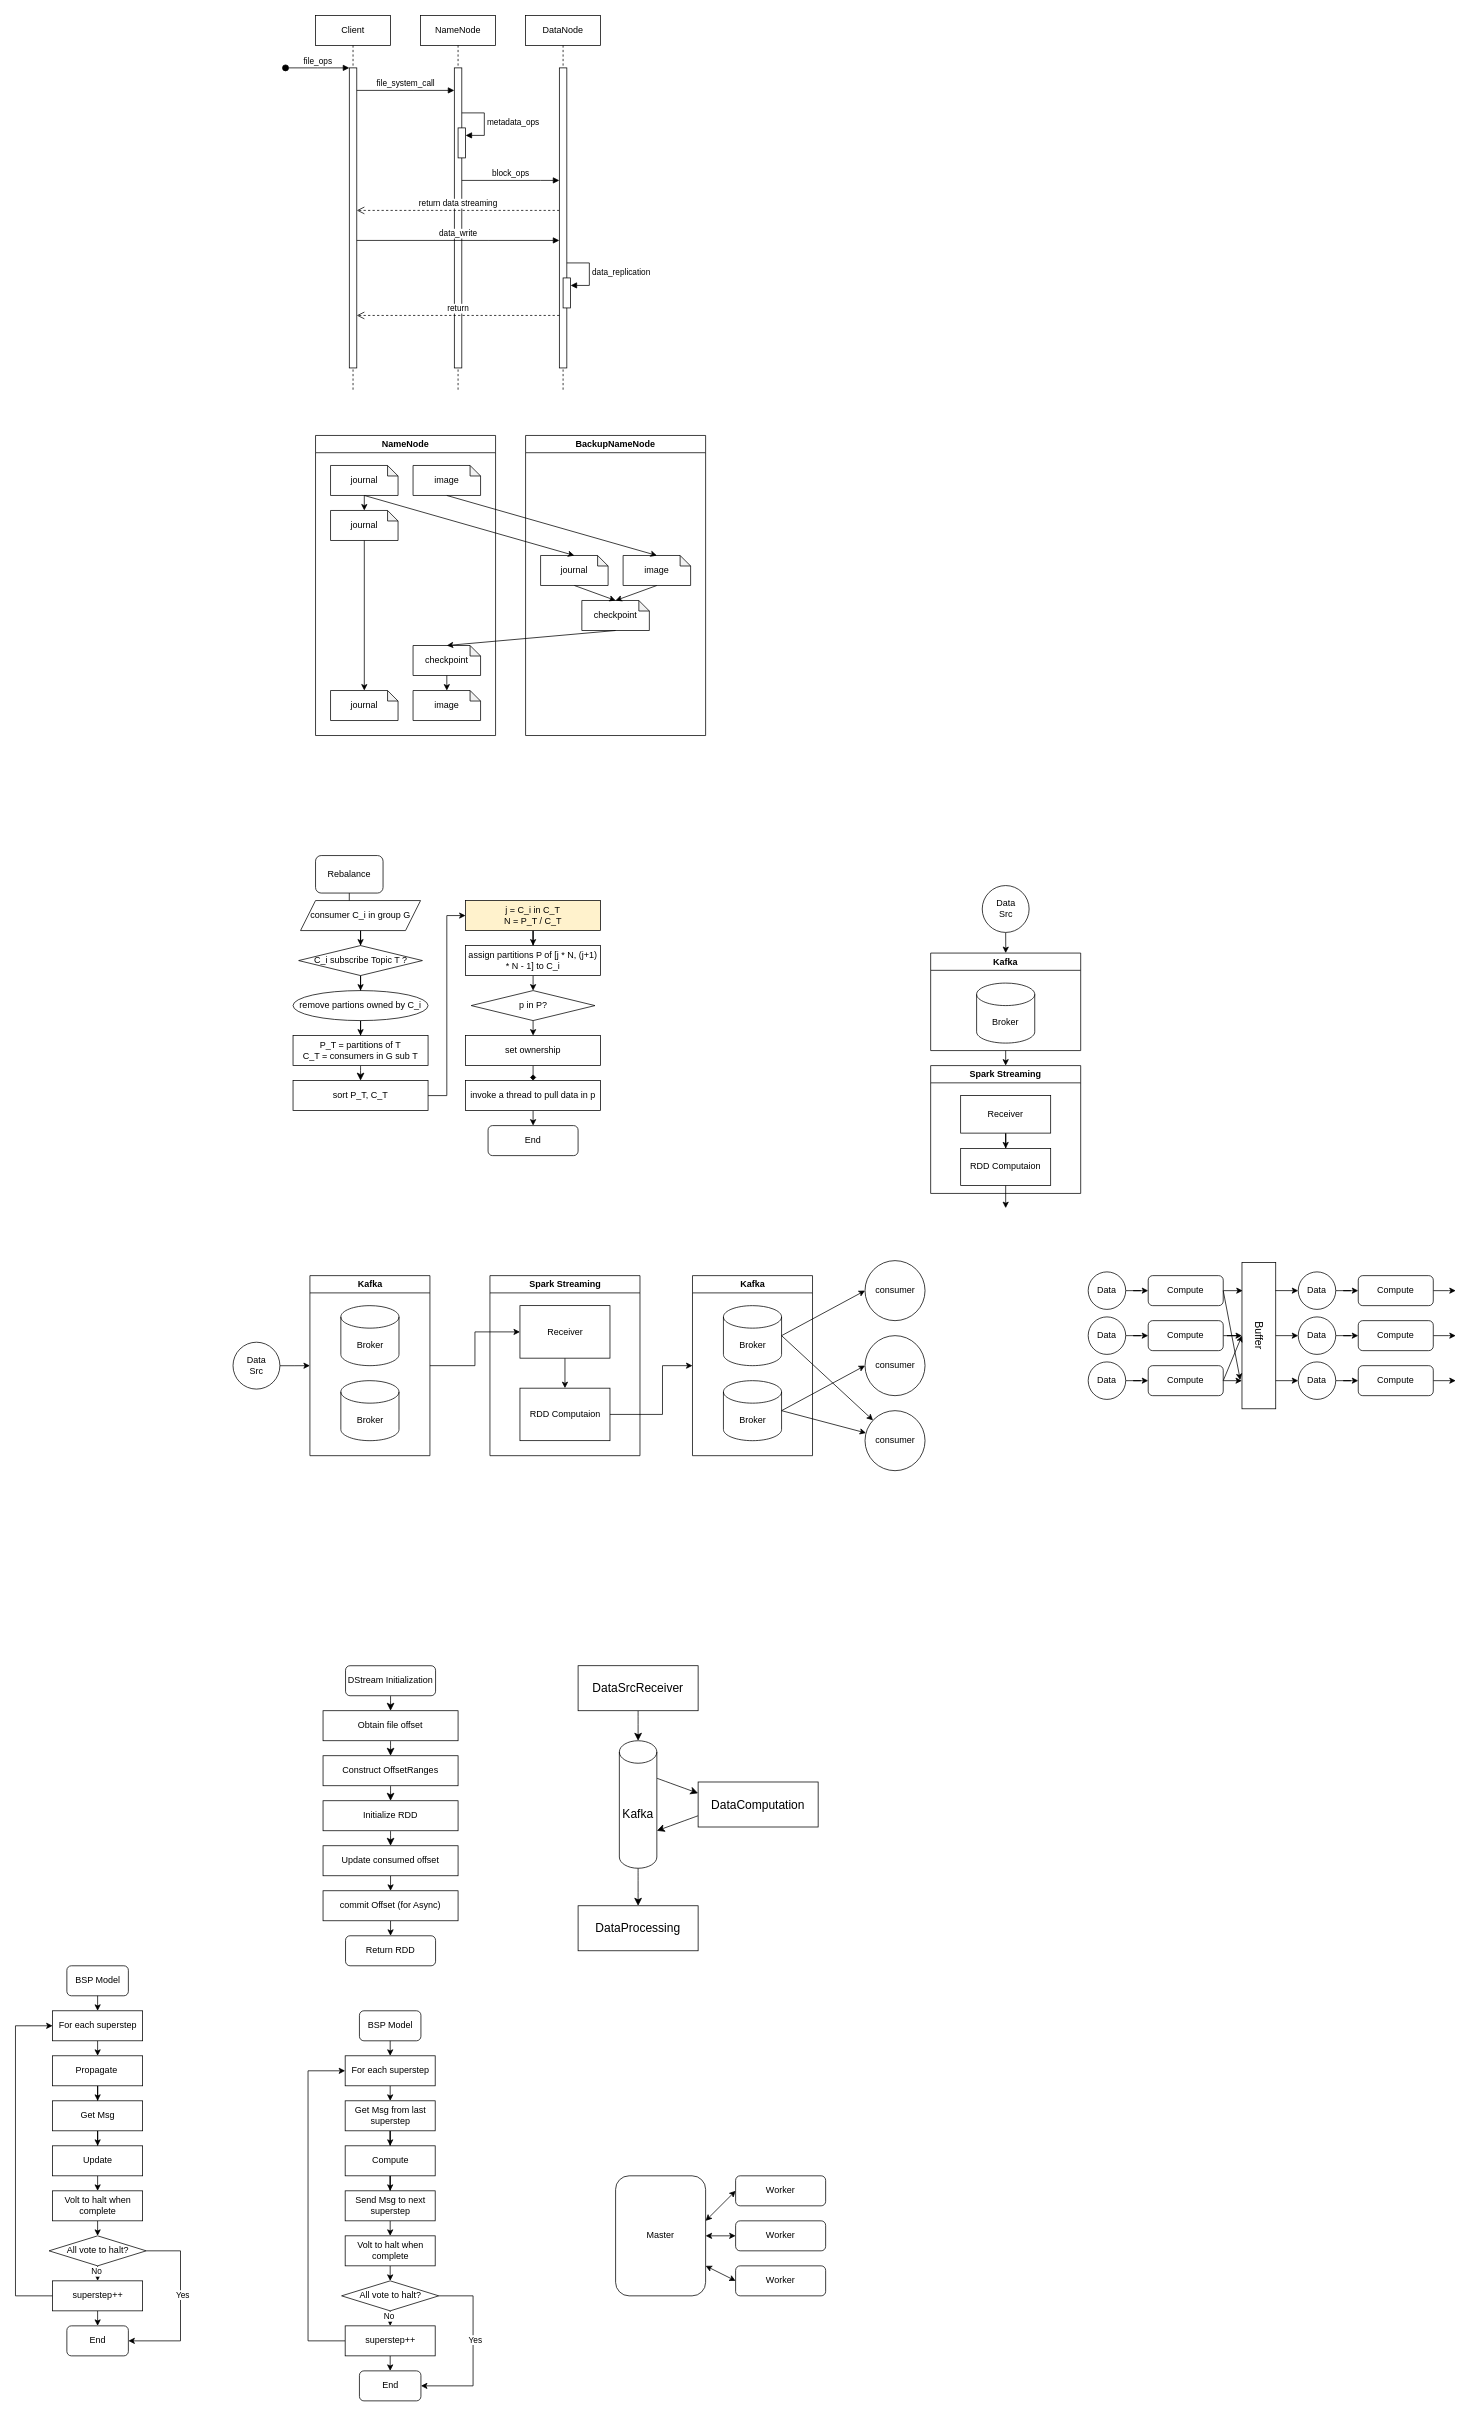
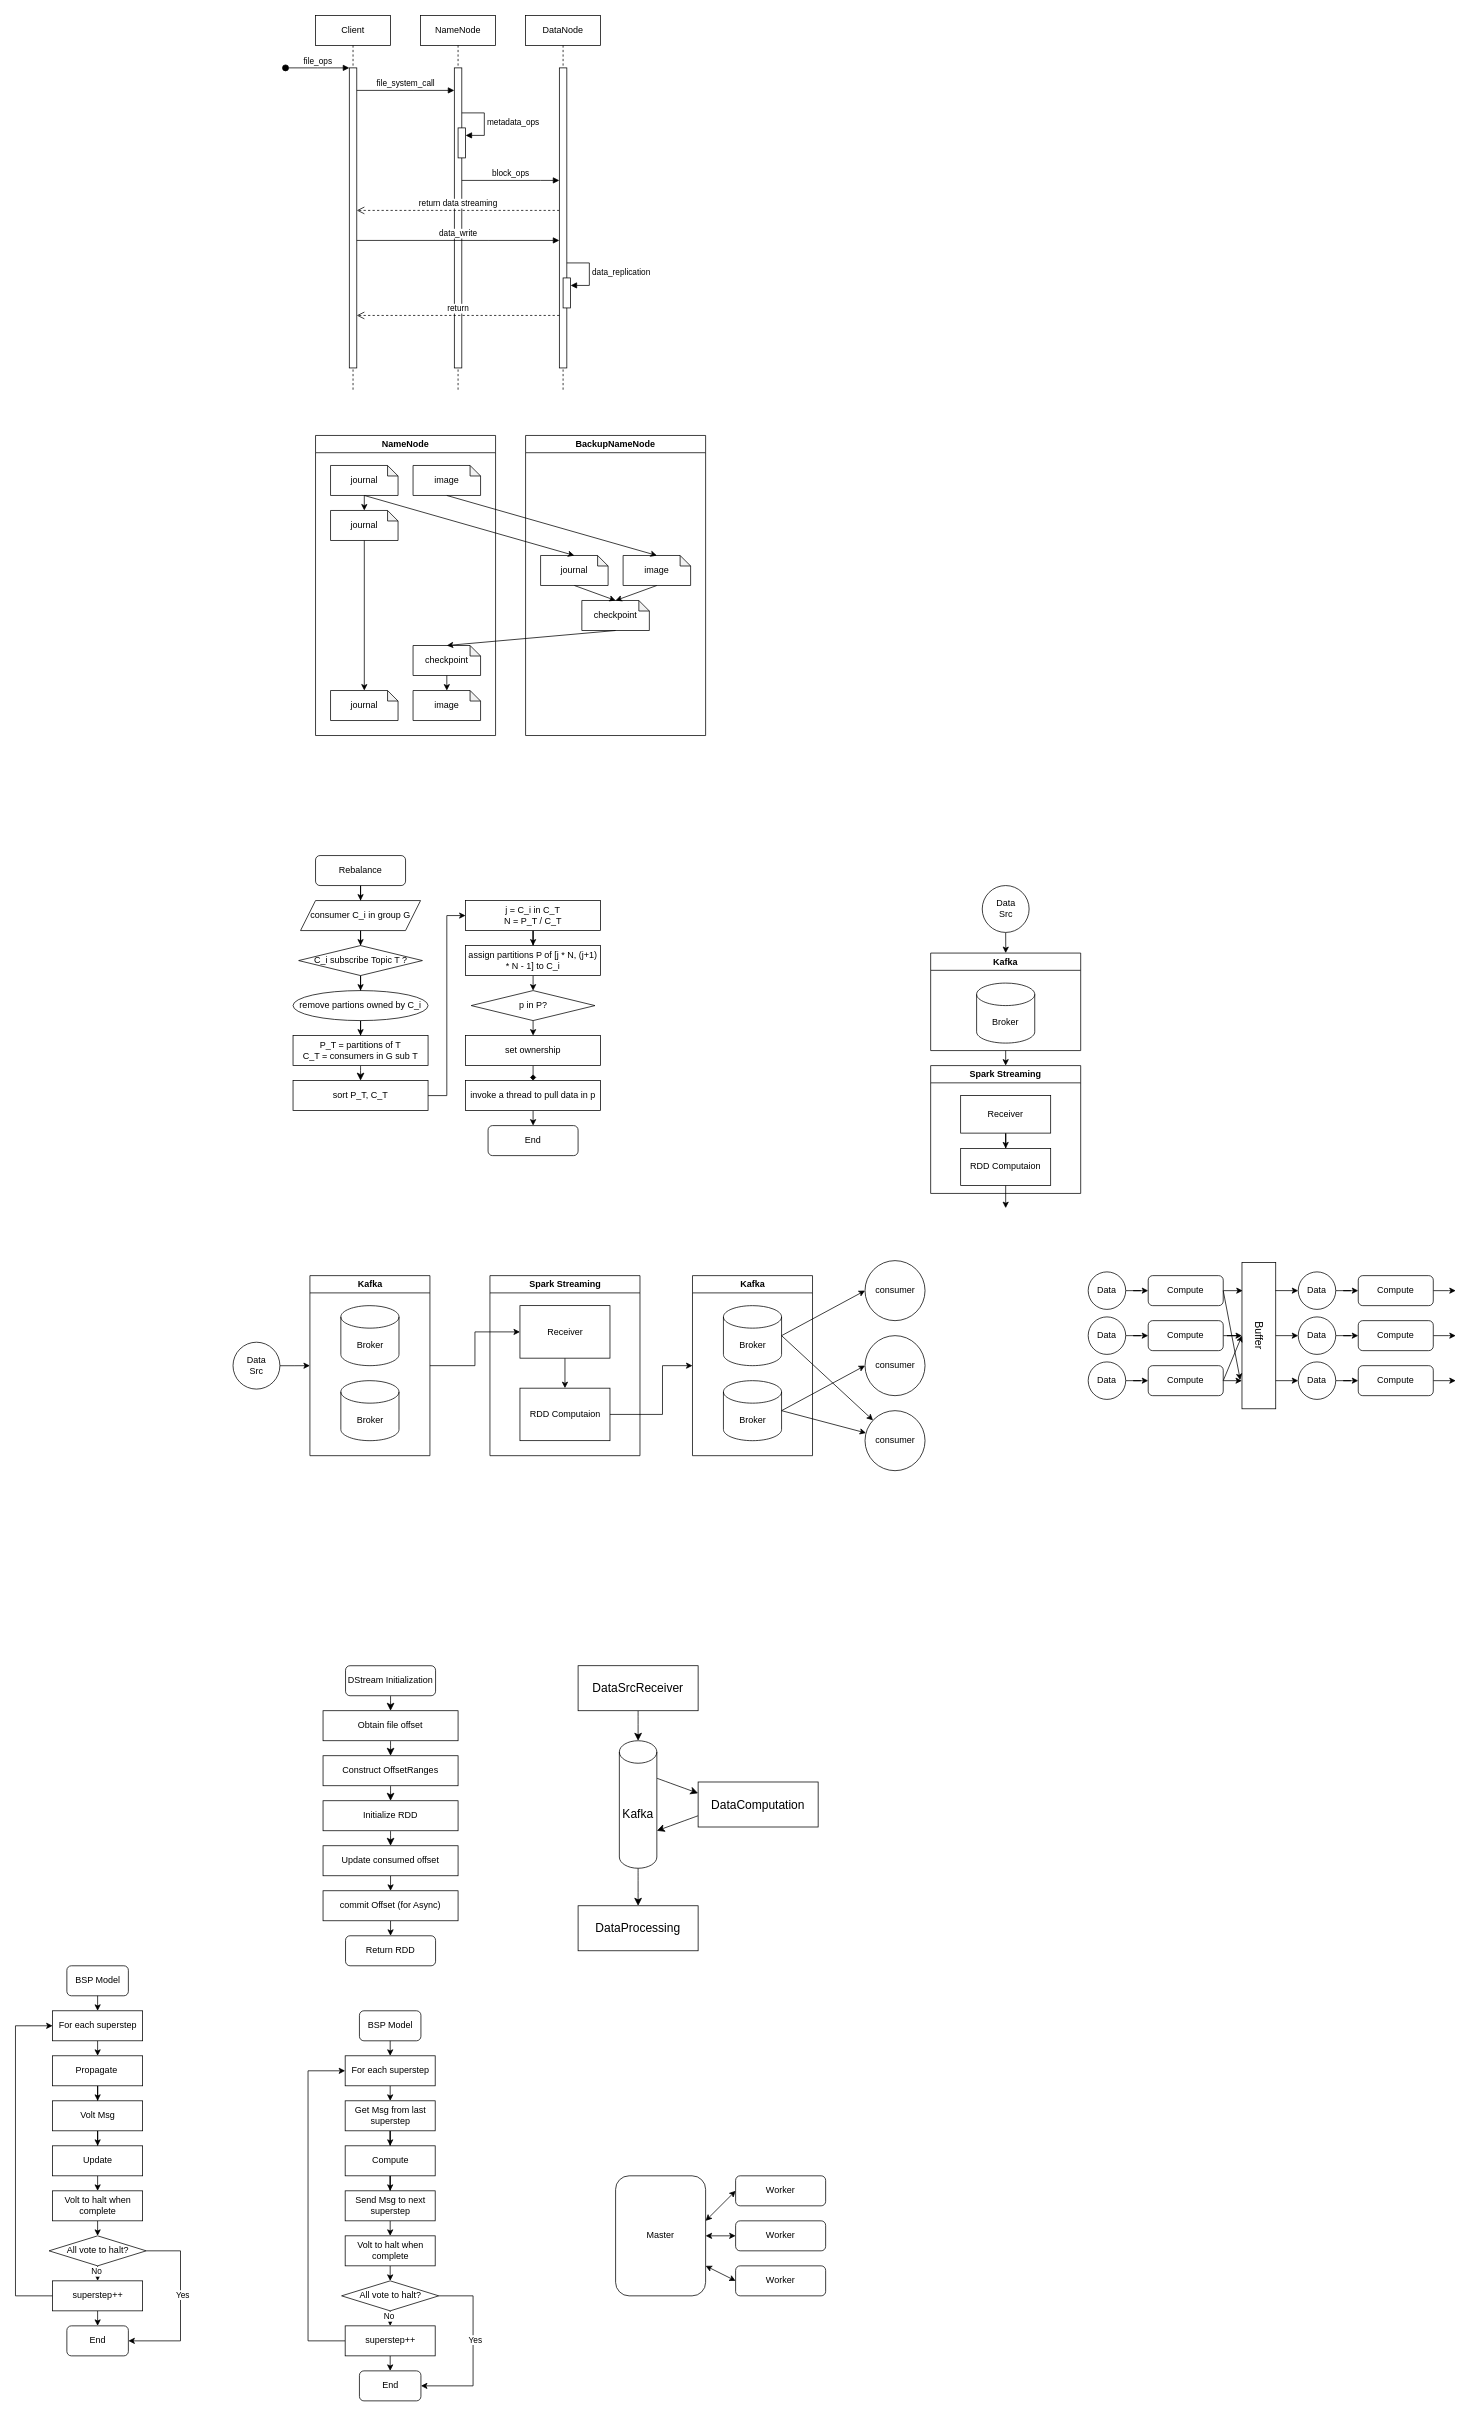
node "Rebalance": size 68x38 -> 90x30
node "j = C_i in C_T N = P_T / C_T": fillcolor #fff2cc -> #ffffff
node "Get Msg": label "Get Msg" -> "Volt Msg"
